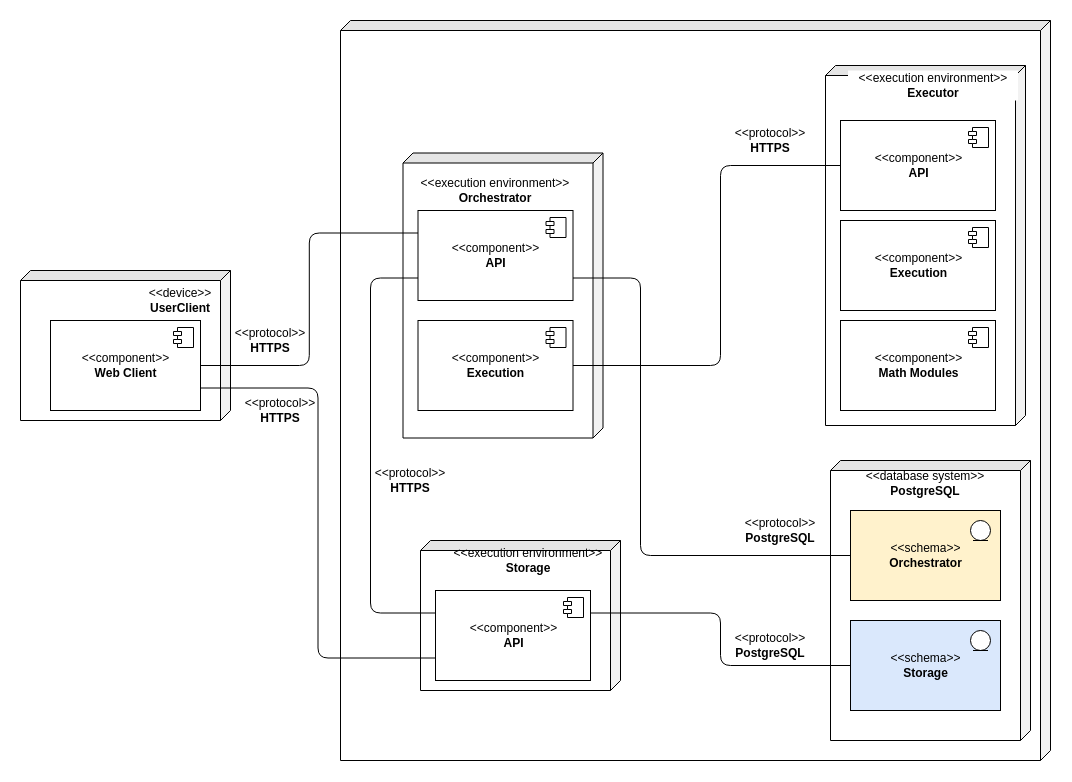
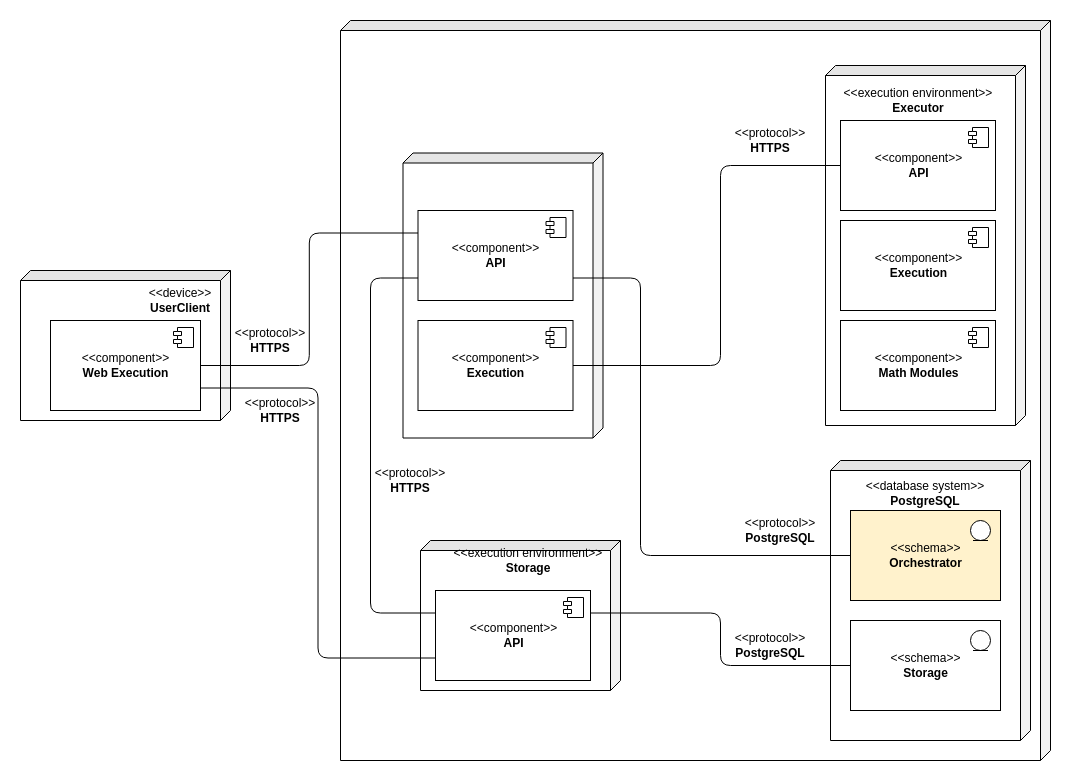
node "<<execution environment>> Executor": moved (933, 86) -> (918, 101)
node "<<execution environment>> Orchestrator": removed
node "<<component>> Web Client": label "<<component>> Web Client" -> "<<component>> Web Execution"
node "<<database system>> PostgreSQL": moved (926, 483) -> (926, 493)
node "<<schema>> Storage": fillcolor #dae8fc -> #ffffff
